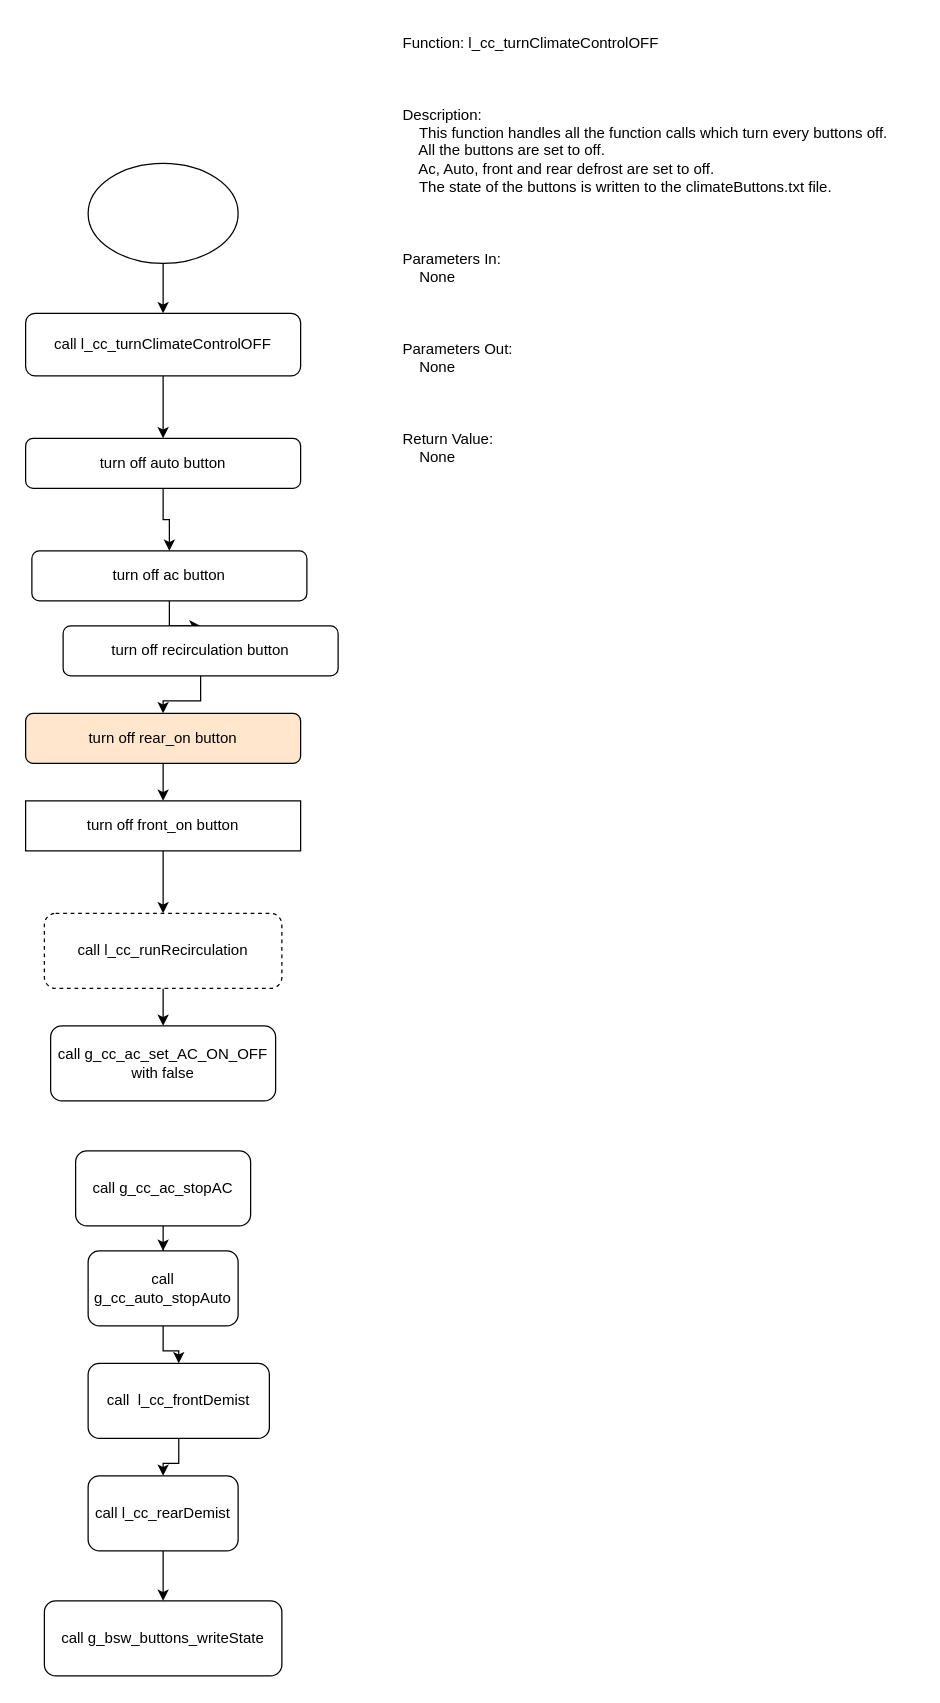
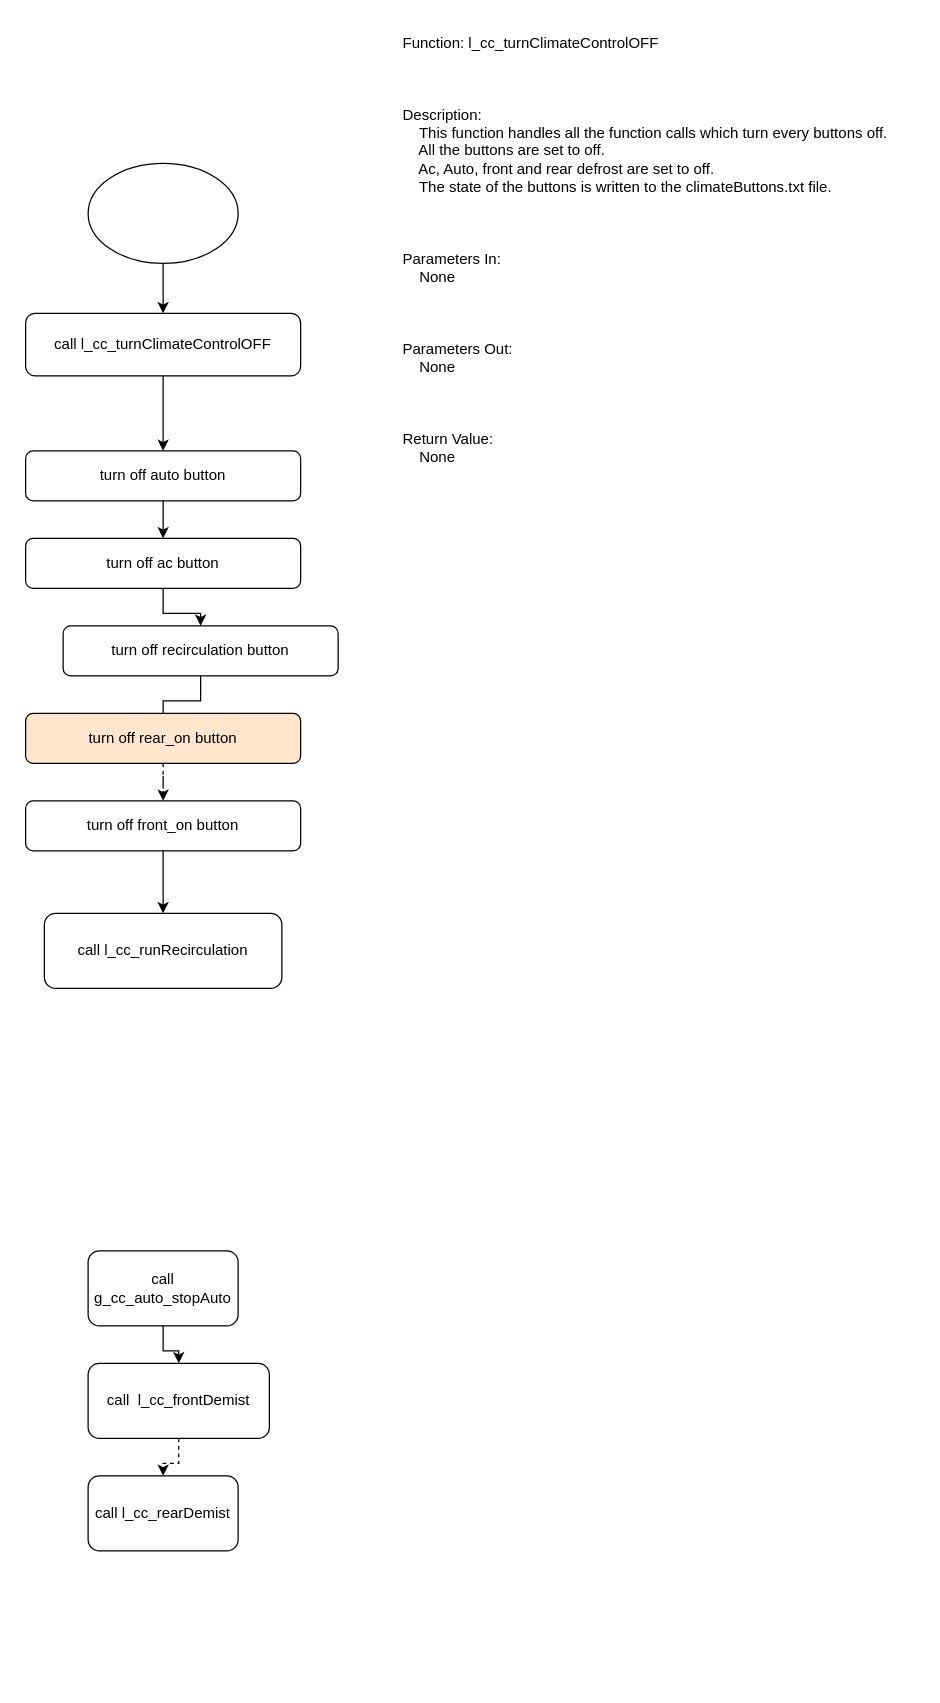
node "turn off auto button": moved (163, 463) -> (163, 476)
node "turn off ac button": moved (169, 576) -> (163, 563)
edge "turn off recirculation button" -> "turn off rear_on button": arrowhead classic -> none
edge "turn off rear_on button" -> "turn off front_on button": style solid -> dashed
node "turn off front_on button": shape rectangle -> rounded rectangle
node "call l_cc_runRecirculation": style dashed -> solid
edge "call l_cc_runRecirculation" -> "call g_cc_ac_set_AC_ON_OFF with false": removed
node "call g_cc_ac_set_AC_ON_OFF with false": removed
node "call g_cc_ac_stopAC": removed
edge "call g_cc_ac_stopAC" -> "call g_cc_auto_stopAuto": removed
edge "call l_cc_frontDemist" -> "call l_cc_rearDemist": style solid -> dashed
edge "call l_cc_rearDemist" -> "call g_bsw_buttons_writeState": removed
node "call g_bsw_buttons_writeState": removed
